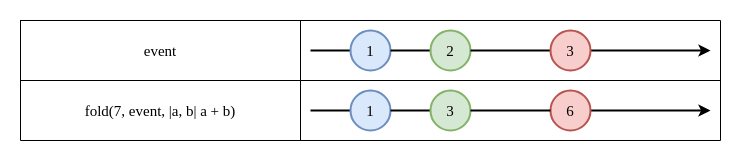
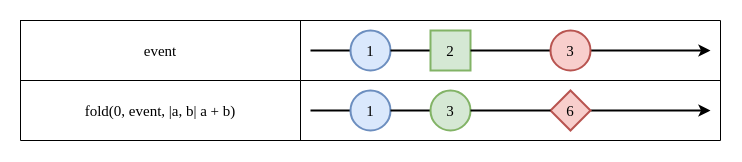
node "2": shape ellipse -> rectangle
node "fold(7, event, |a, b| a + b)": label "fold(7, event, |a, b| a + b)" -> "fold(0, event, |a, b| a + b)"
node "6": shape ellipse -> diamond
